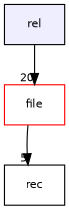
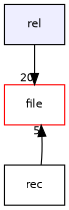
edge "file" -> "rec": reversed
